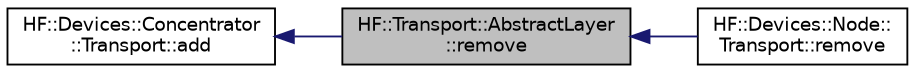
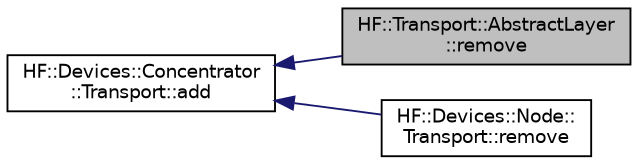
edge "HF::Devices::Node:: Transport::remove" -> "HF::Transport::AbstractLayer ::remove": now "HF::Devices::Node:: Transport::remove" -> "HF::Devices::Concentrator ::Transport::add"
